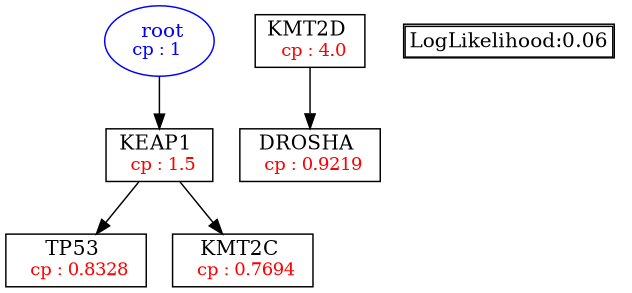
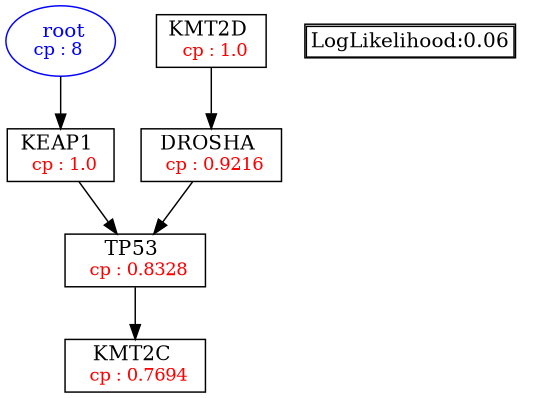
node "root": text "cp : 1" -> "cp : 8"
node "KMT2D": text "cp : 4.0" -> "cp : 1.0"
node "KEAP1": text "cp : 1.5" -> "cp : 1.0"
node "DROSHA": text "cp : 0.9219" -> "cp : 0.9216"
edge "DROSHA" -> "TP53": added
edge "KEAP1" -> "KMT2C": now "TP53" -> "KMT2C"
